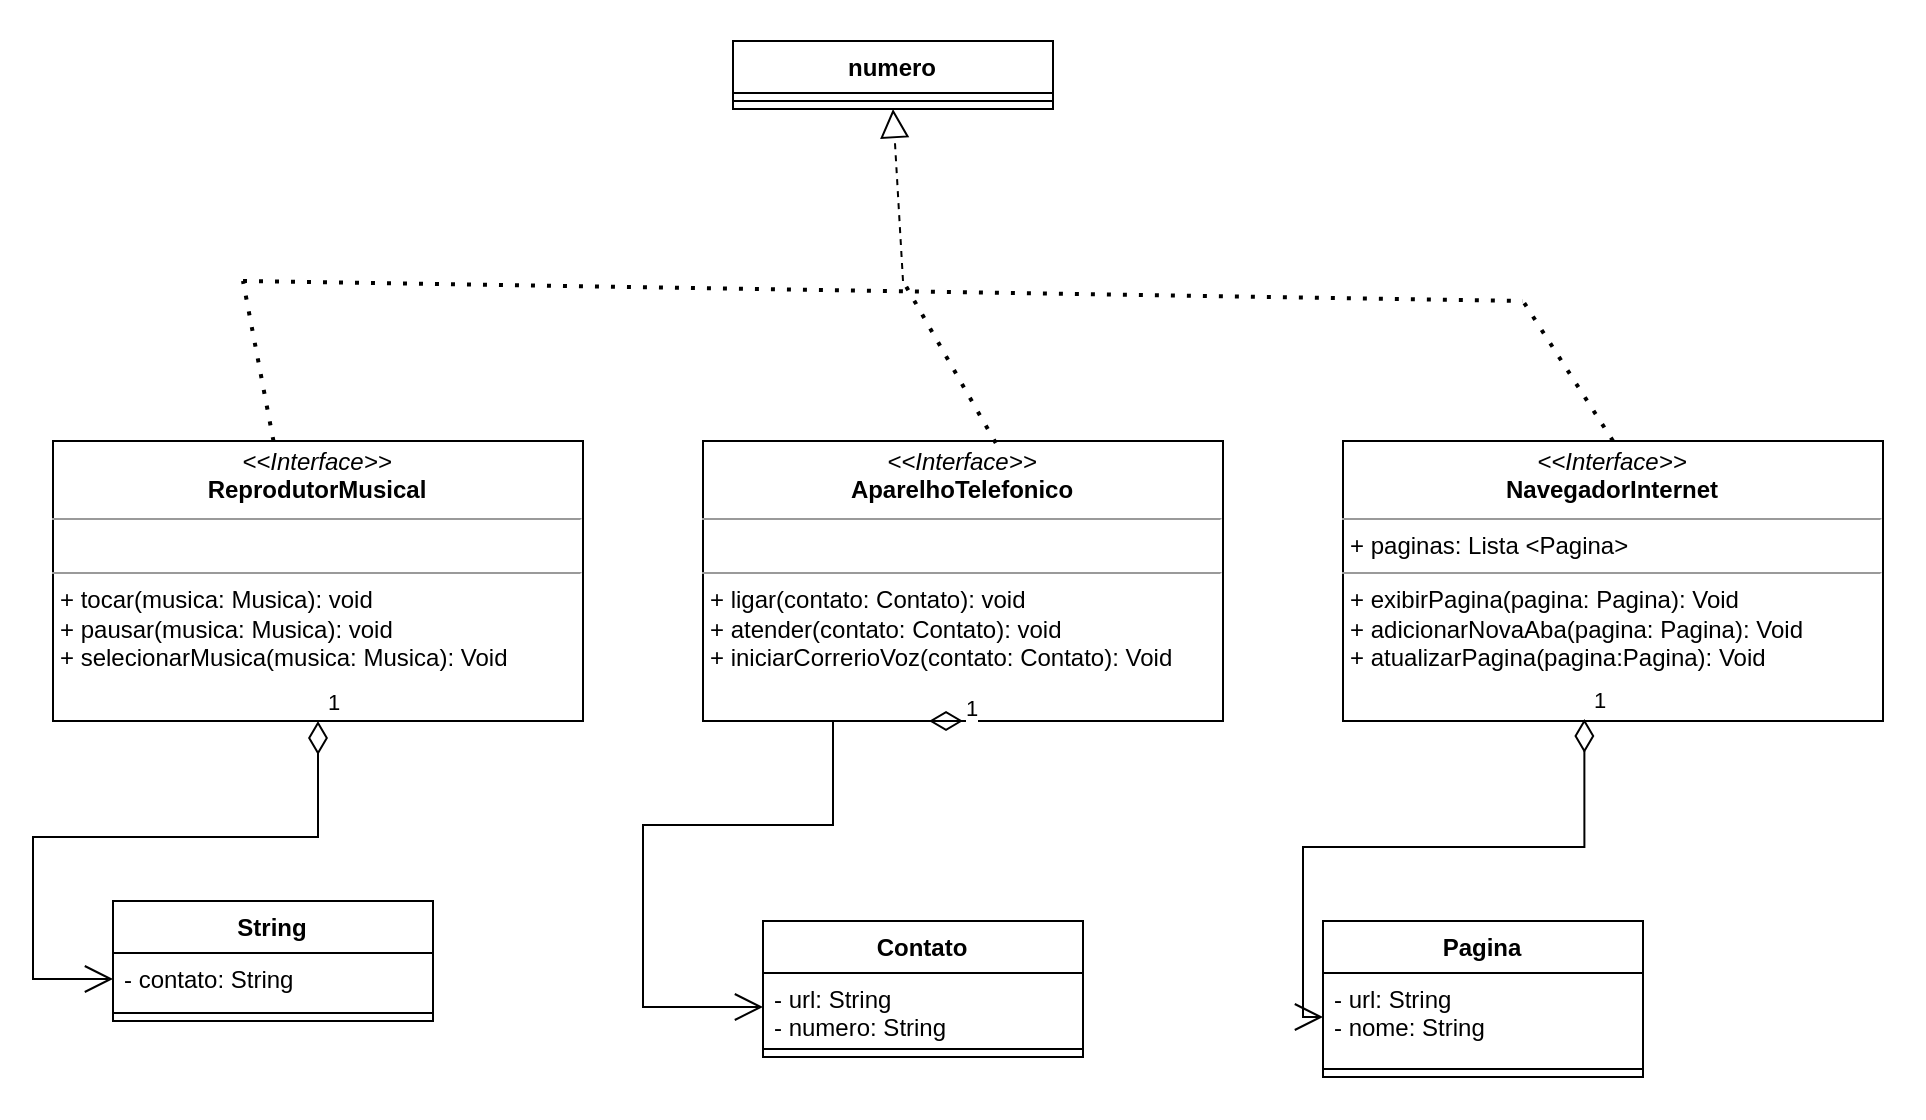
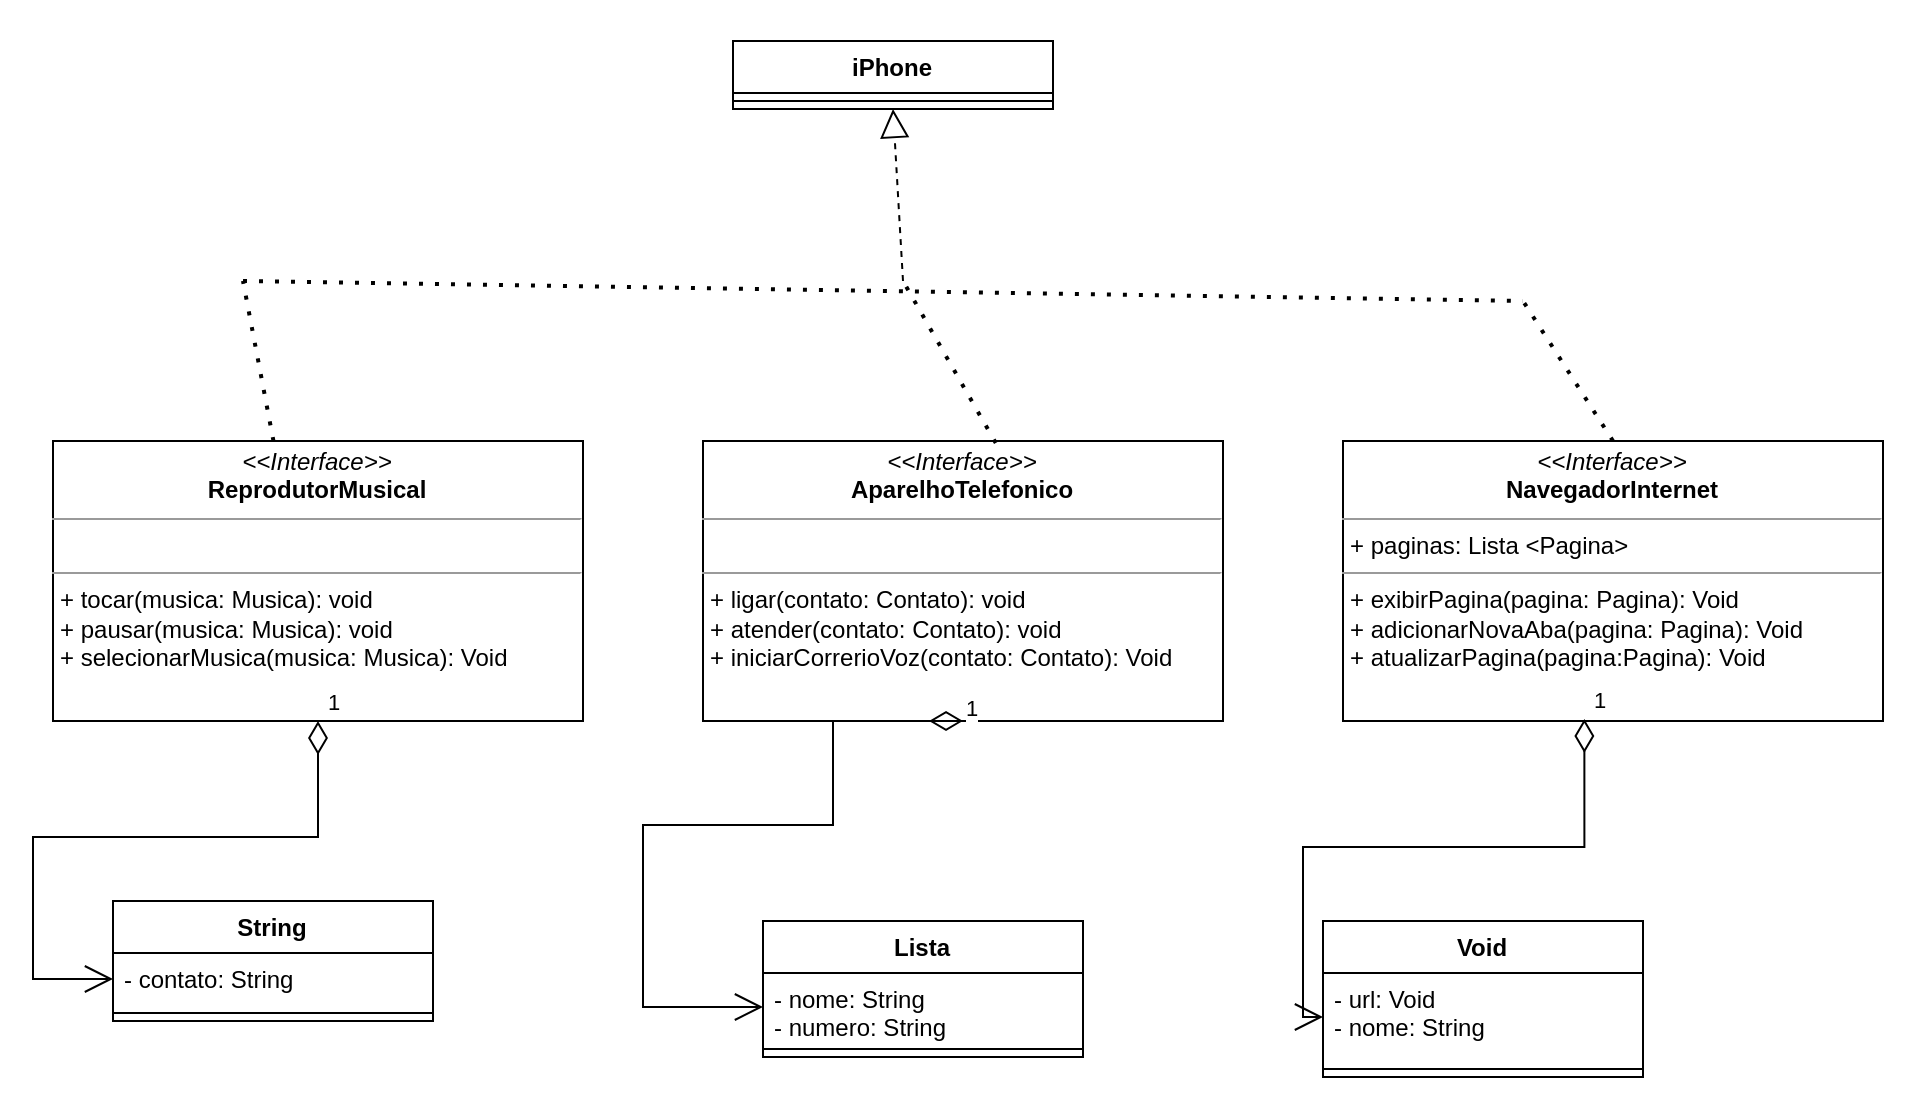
node "numero": label "numero" -> "iPhone"
node "Contato": label "Contato" -> "Lista"
node "Pagina": label "Pagina" -> "Void"
node "- url: String - numero: String": label "- url: String - numero: String" -> "- nome: String - numero: String"
node "- url: String - nome: String": label "- url: String - nome: String" -> "- url: Void - nome: String"
